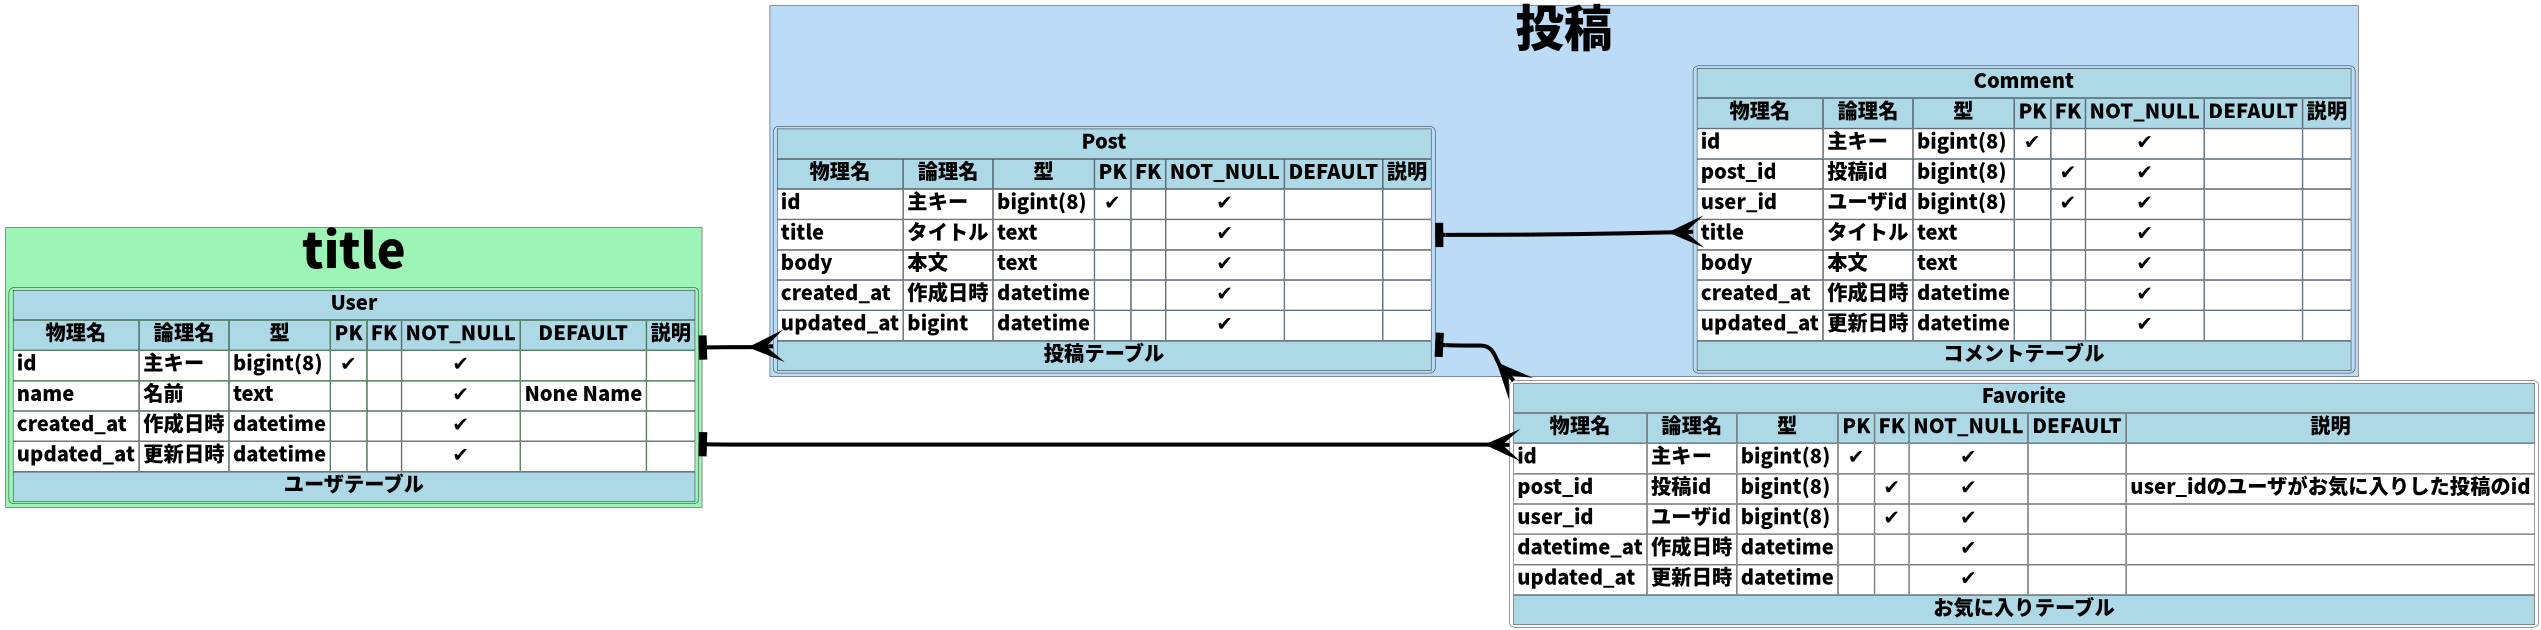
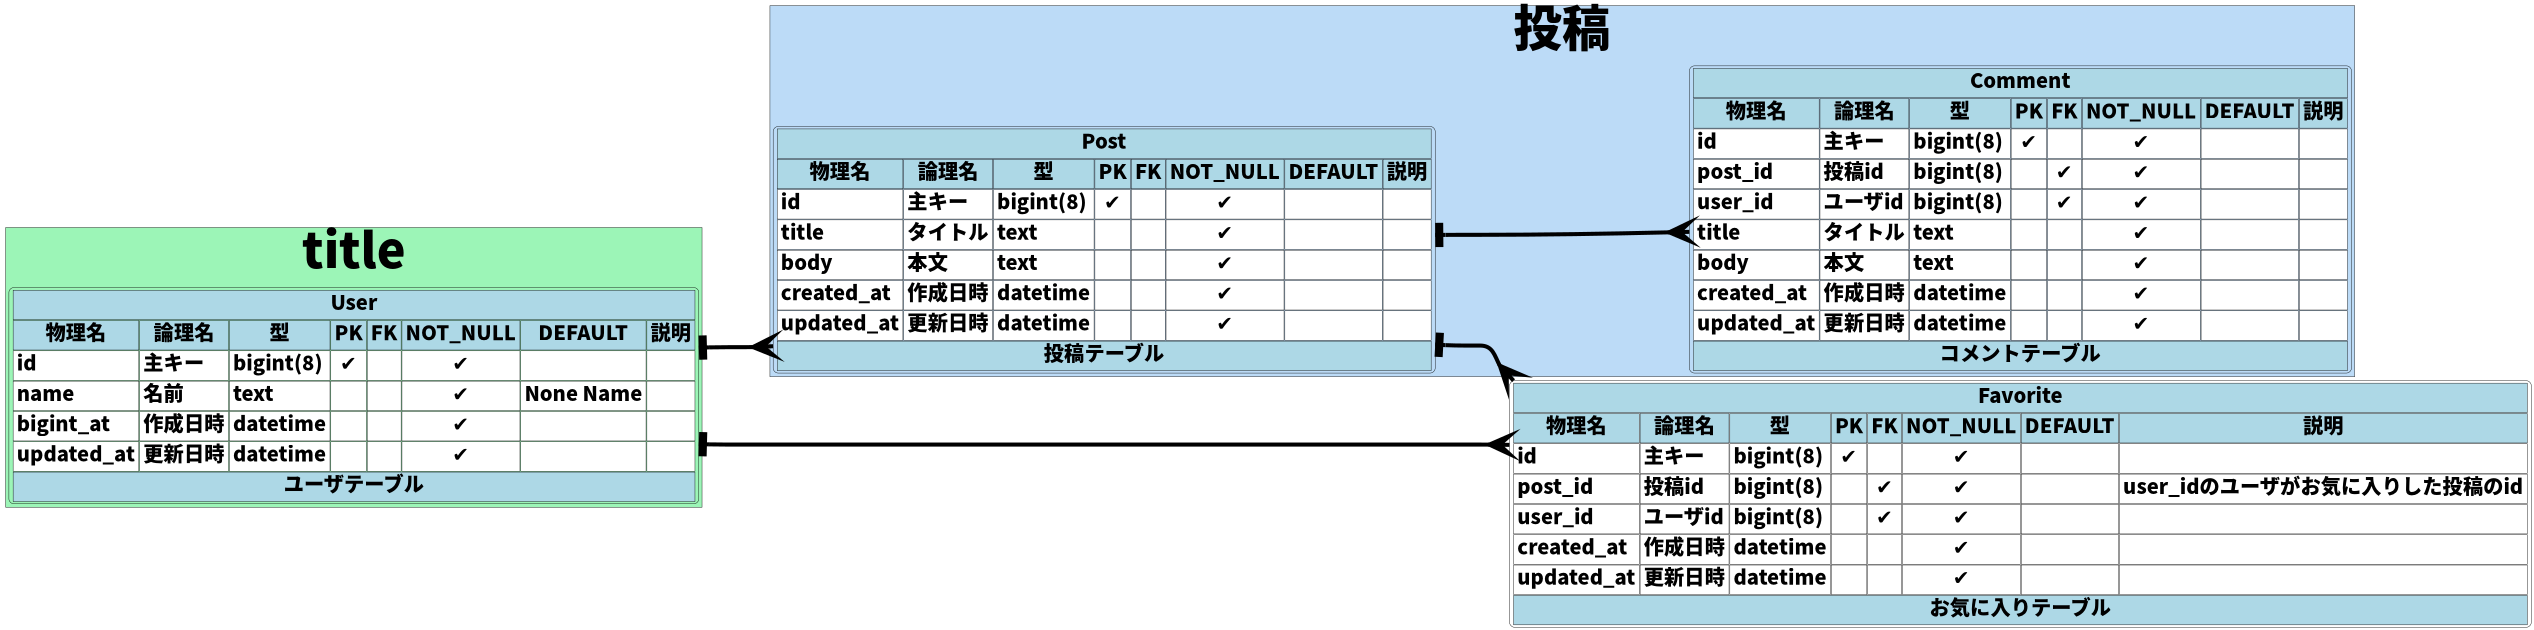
node "Post": text "bigint" -> "更新日時"
node "User": text "created_at" -> "bigint_at"
node "Favorite": text "datetime_at" -> "created_at"
